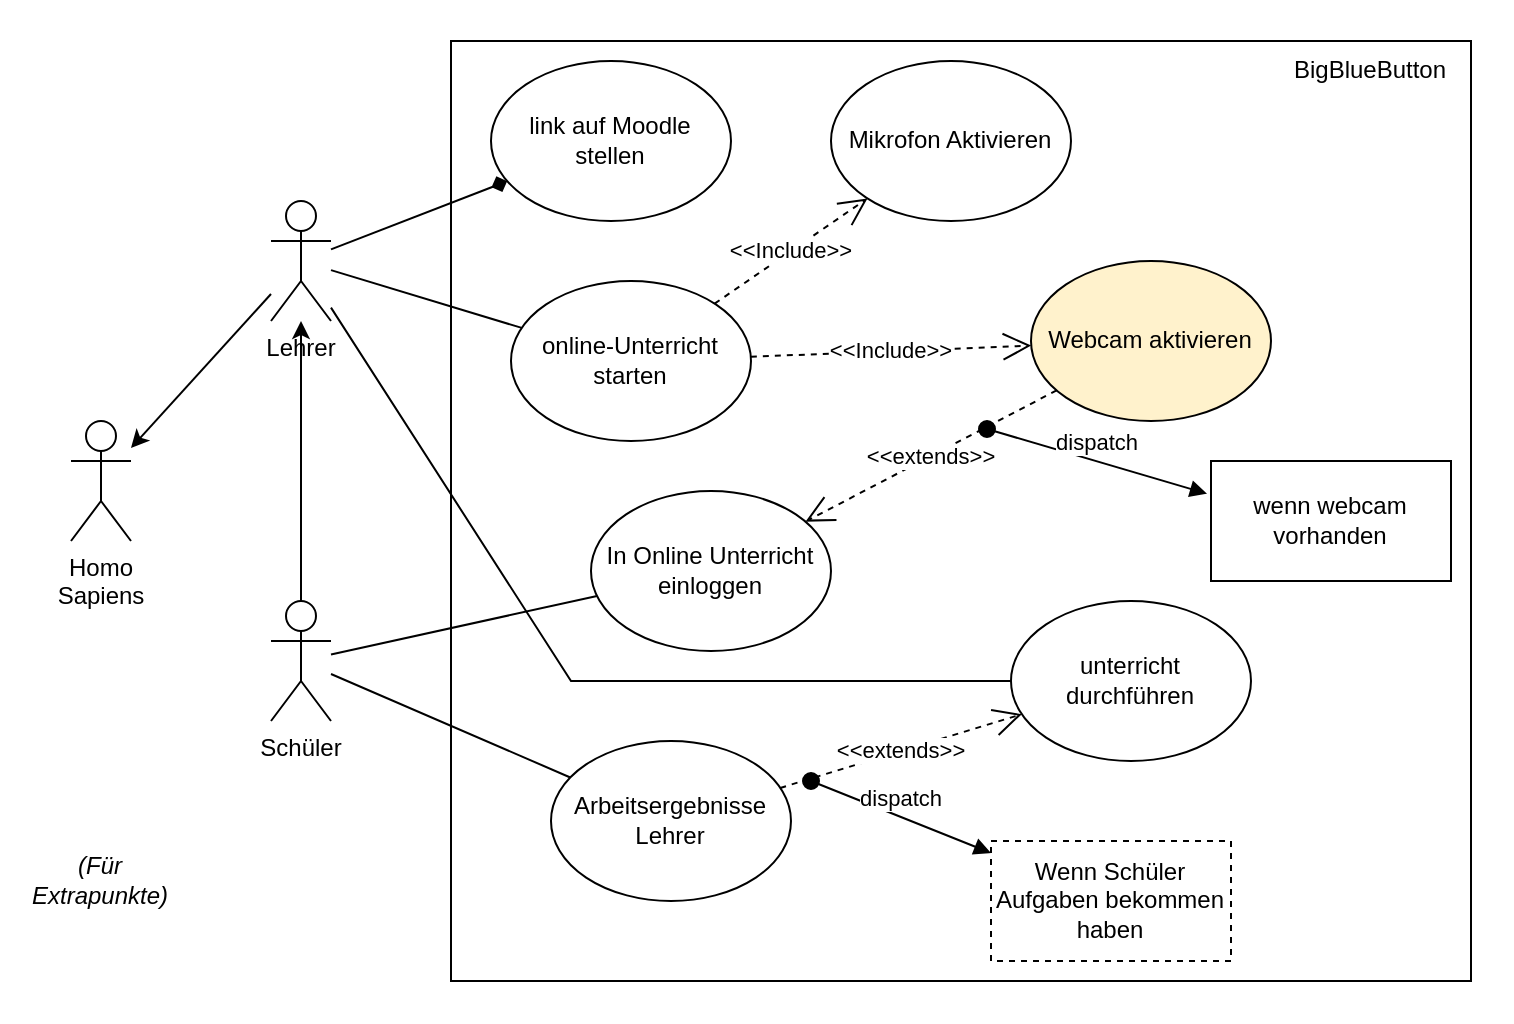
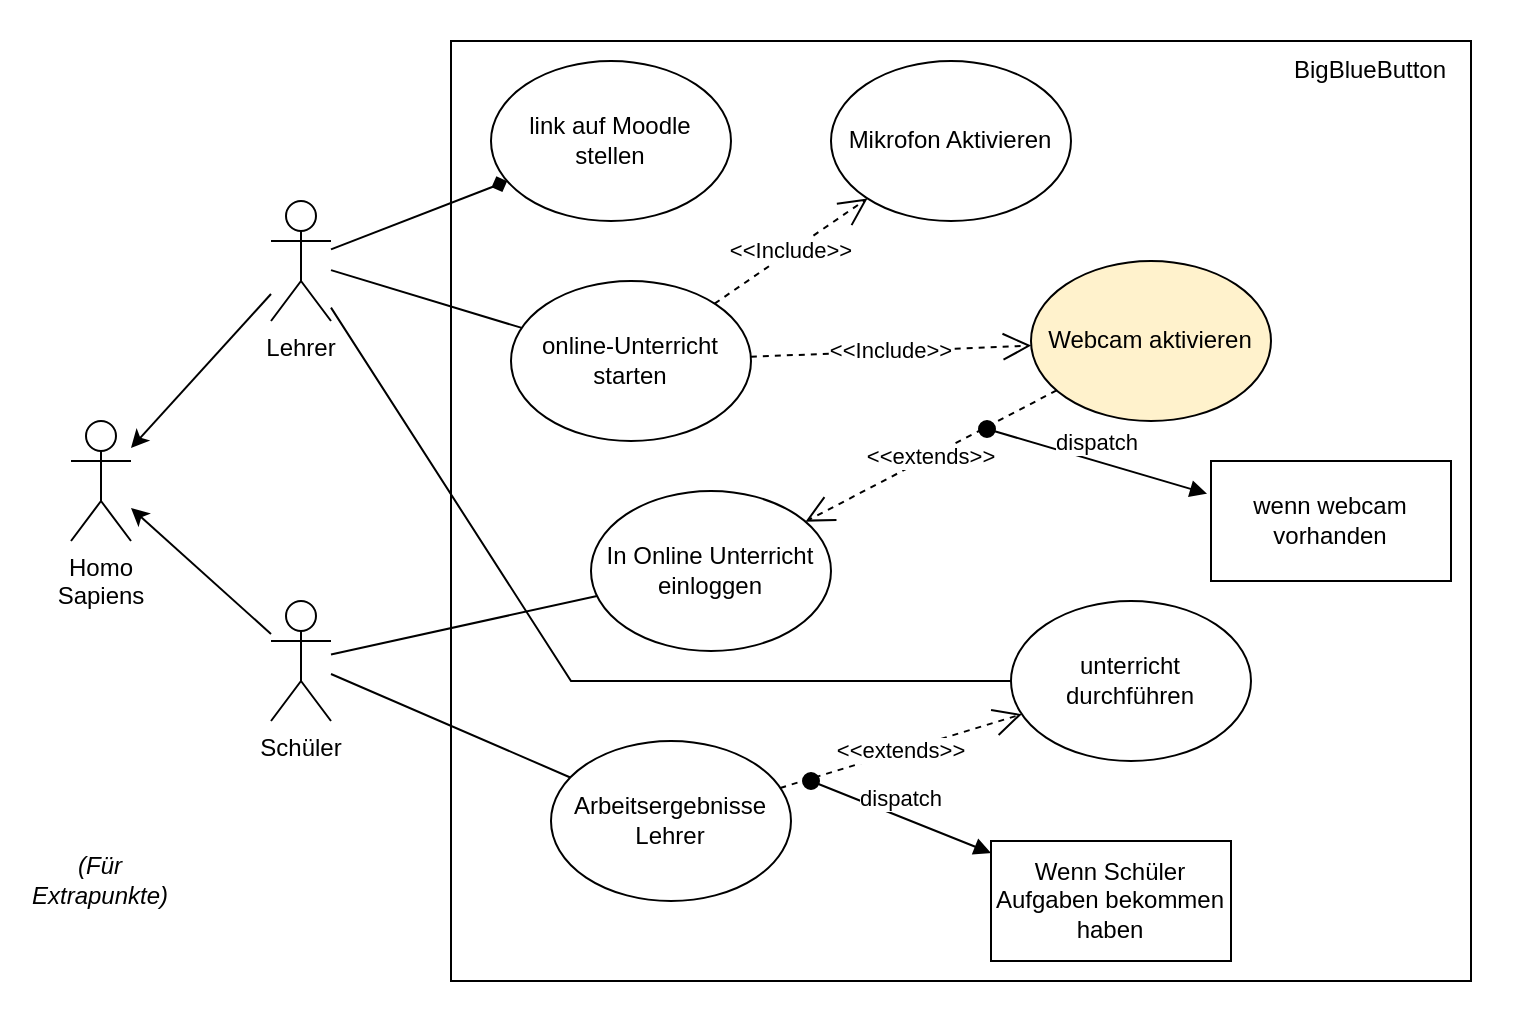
edge "Schüler" -> "Lehrer": now "Schüler" -> "Homo Sapiens"
node "Wenn Schüler Aufgaben bekommen haben": style dashed -> solid
